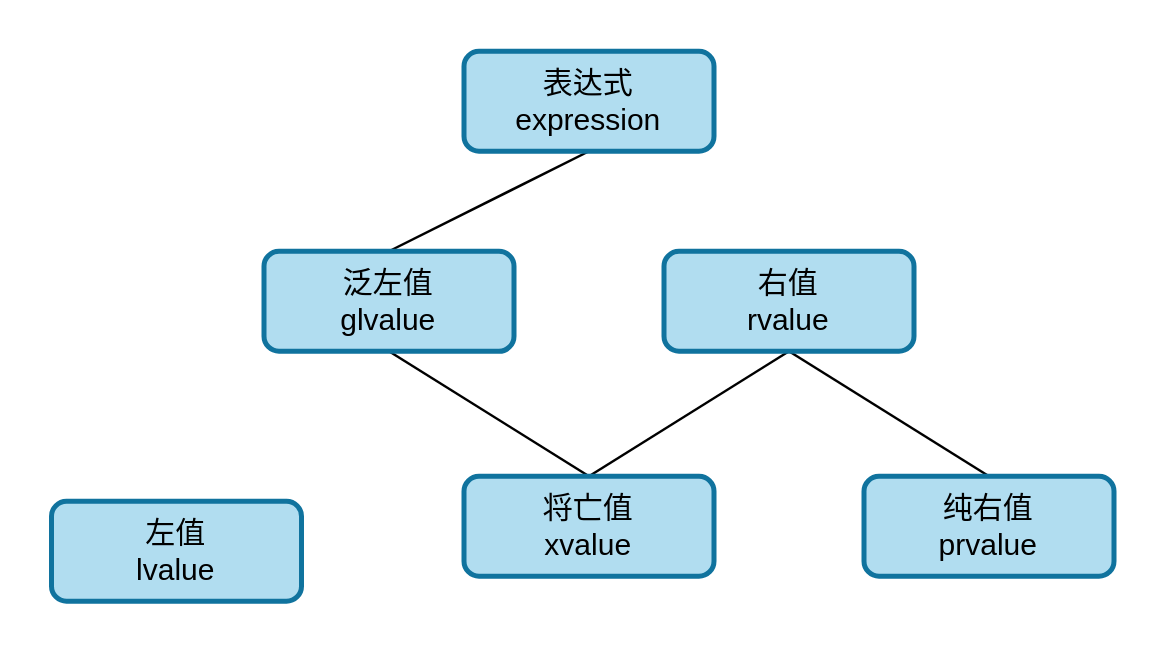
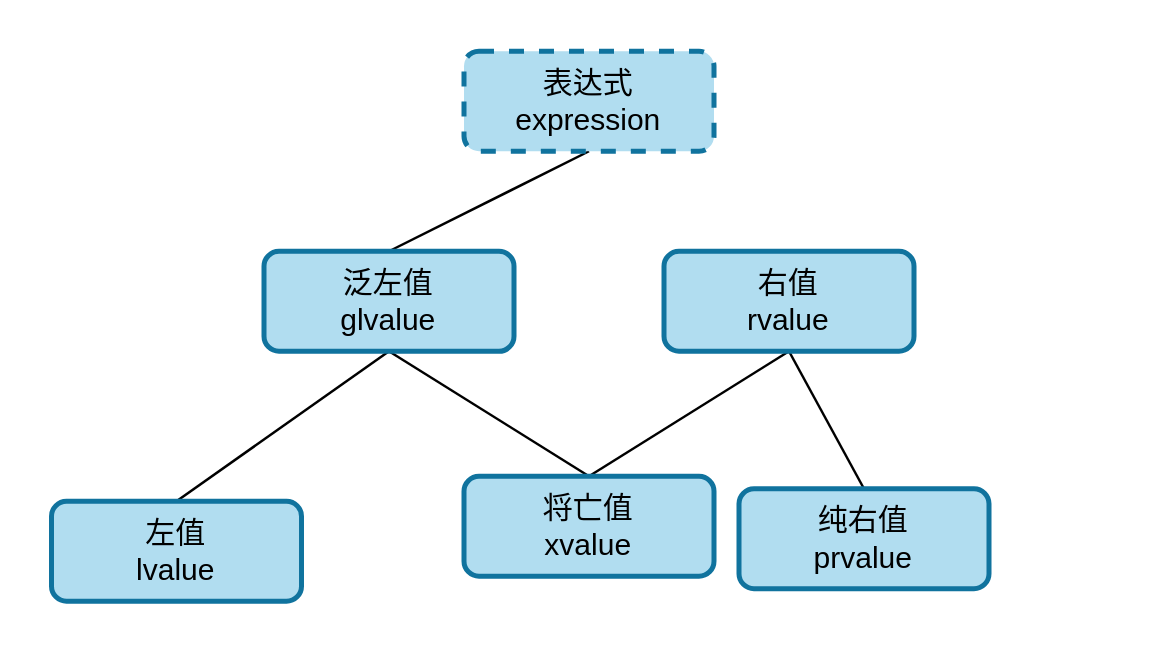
node "表达式 expression": style solid -> dashed
edge "泛左值 glvalue" -- "左值 lvalue": added
node "纯右值 prvalue": moved (989, 526) -> (864, 539)
